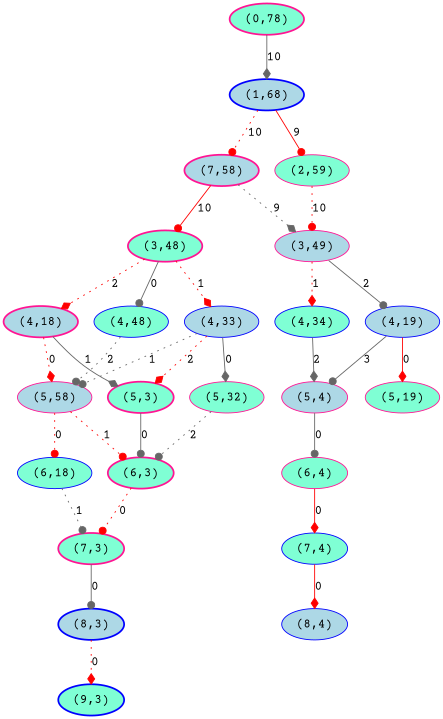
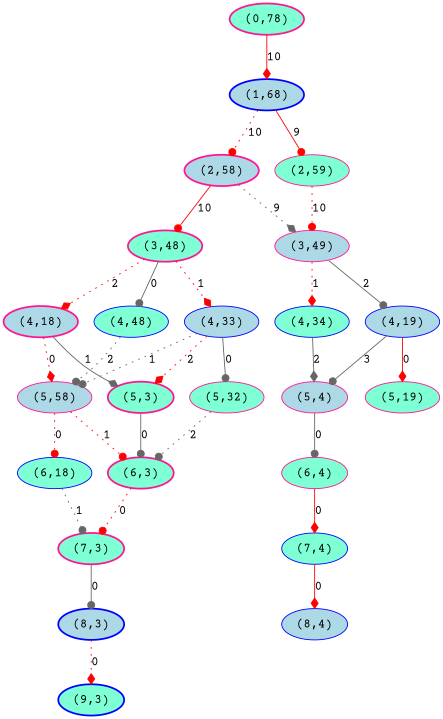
edge "(0,78)" -> "(1,68)": color gray40 -> red
node "(7,58)": label "(7,58)" -> "(2,58)"
edge "(4,33)" -> "(5,32)": arrowhead diamond -> dot
